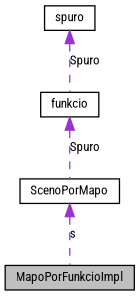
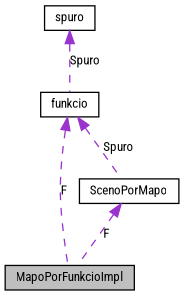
edge "MapoPorFunkcioImpl" -> "funkcio": added, label "F"
edge "MapoPorFunkcioImpl" -> "ScenoPorMapo": label "s" -> "F"
